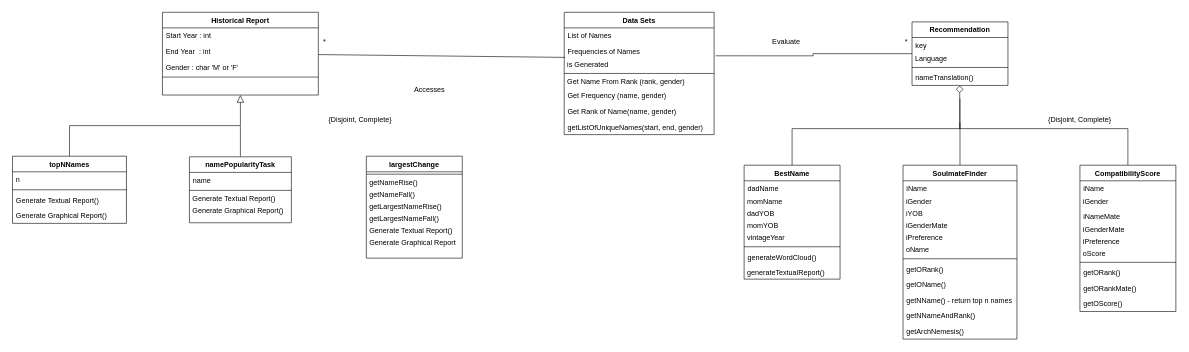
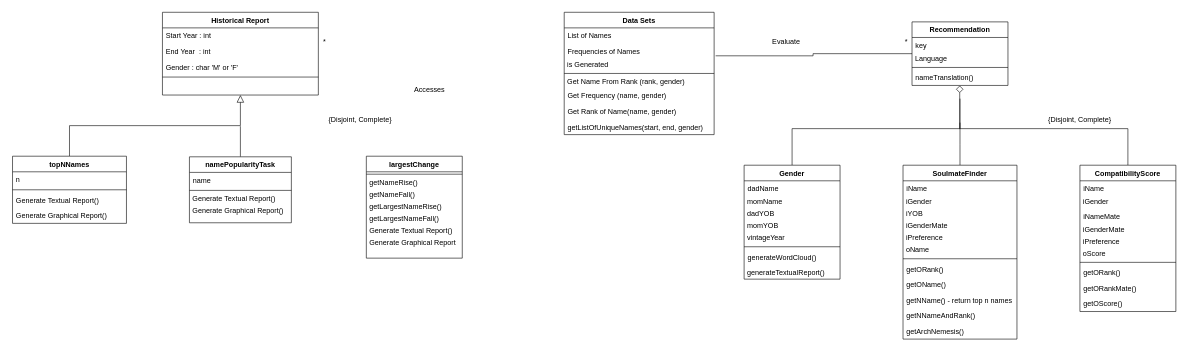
edge "Historical Report" -- "is Generated": removed
node "BestName": label "BestName" -> "Gender"
